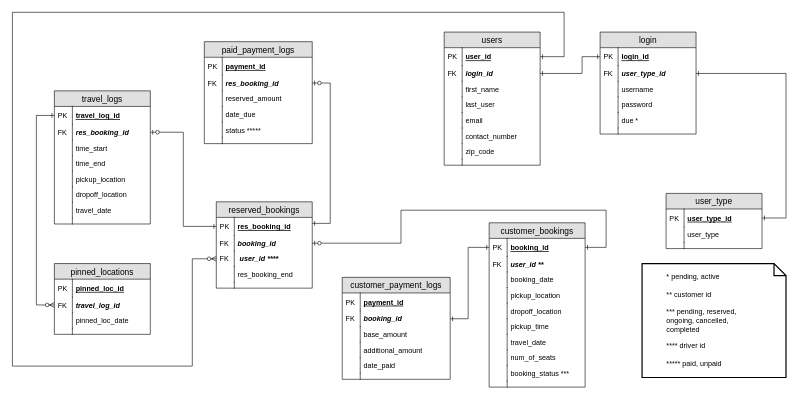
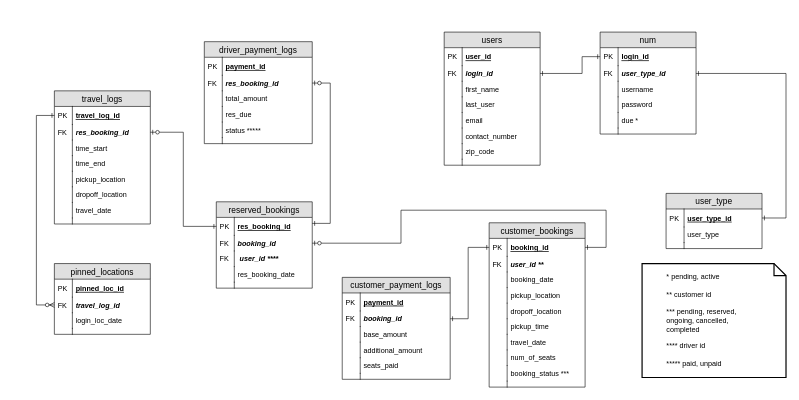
edge "user_id" -- "user_id ****": removed
node "login": label "login" -> "num"
node "paid_payment_logs": label "paid_payment_logs" -> "driver_payment_logs"
node "reserved_amount": label "reserved_amount" -> "total_amount"
node "date_due": label "date_due" -> "res_due"
node "res_booking_end": label "res_booking_end" -> "res_booking_date"
node "pinned_loc_date": label "pinned_loc_date" -> "login_loc_date"
node "date_paid": label "date_paid" -> "seats_paid"
